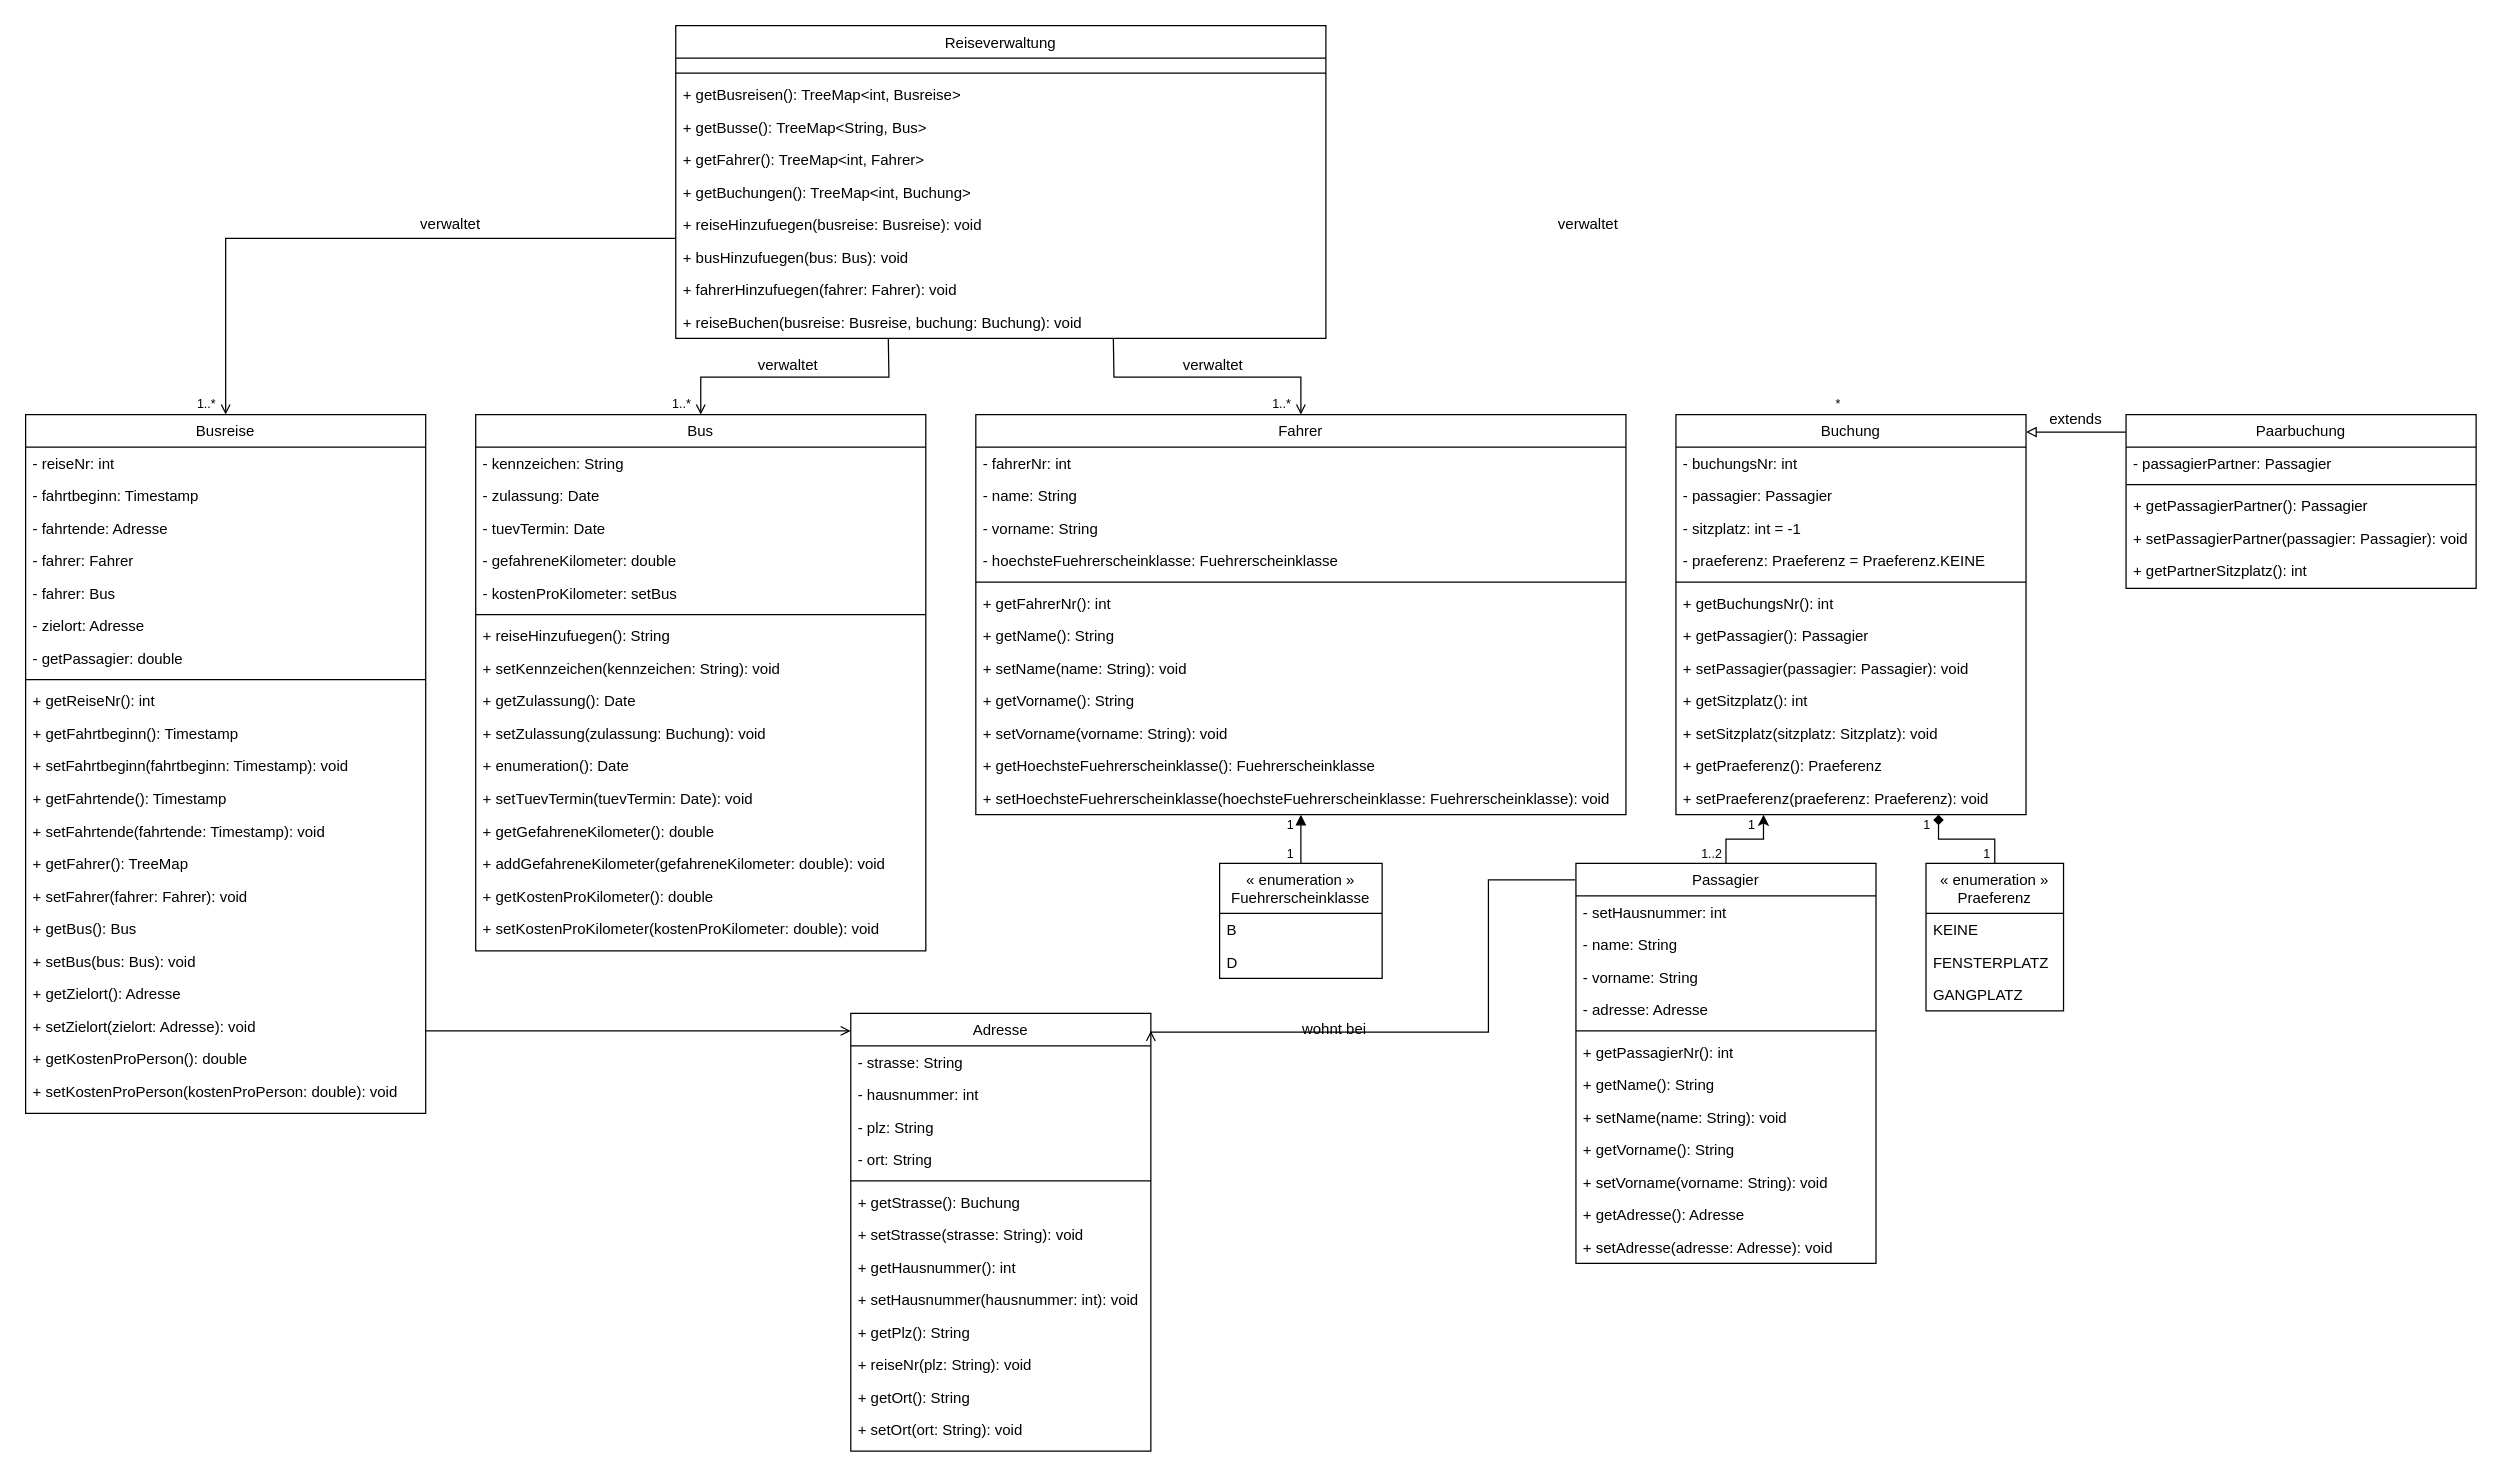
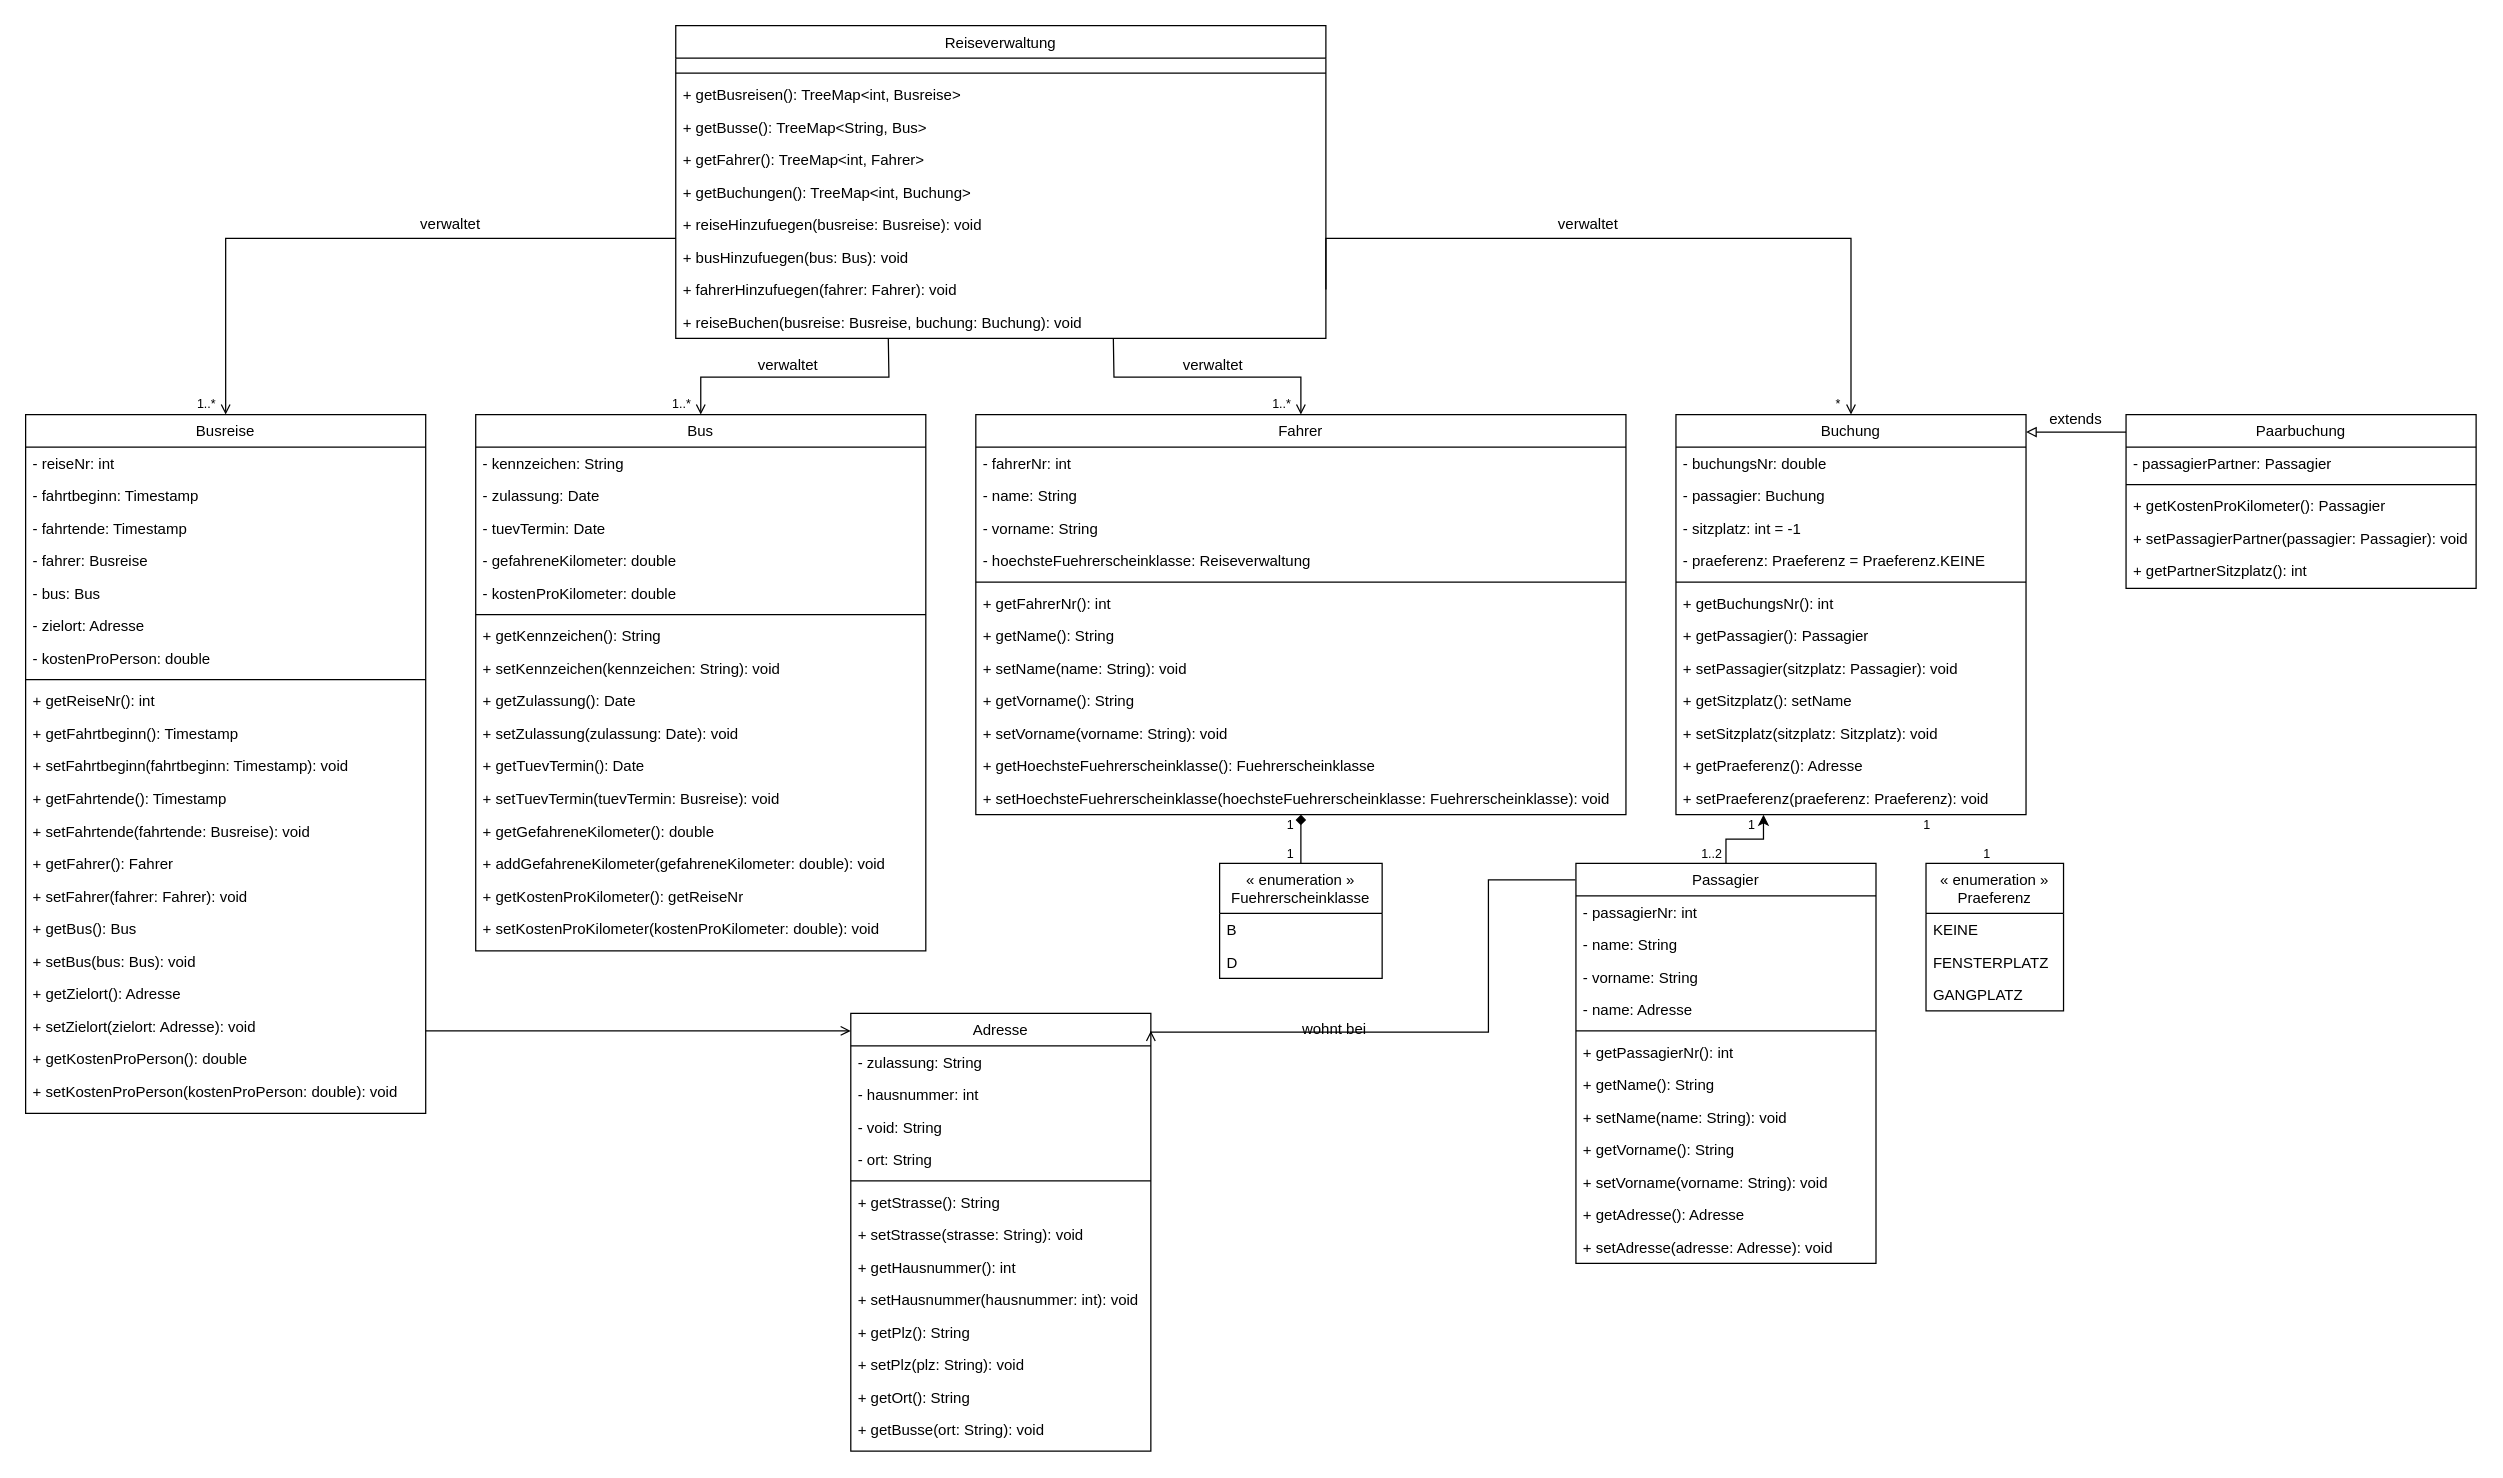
edge "+ fahrerHinzufuegen(fahrer: Fahrer): void" -> "Buchung": added
node "- buchungsNr: int": label "- buchungsNr: int" -> "- buchungsNr: double"
node "- passagier: Passagier": label "- passagier: Passagier" -> "- passagier: Buchung"
node "+ getPassagierPartner(): Passagier": label "+ getPassagierPartner(): Passagier" -> "+ getKostenProKilometer(): Passagier"
node "- fahrtende: Adresse": label "- fahrtende: Adresse" -> "- fahrtende: Timestamp"
node "- fahrer: Fahrer": label "- fahrer: Fahrer" -> "- fahrer: Busreise"
node "- hoechsteFuehrerscheinklasse: Fuehrerscheinklasse": label "- hoechsteFuehrerscheinklasse: Fuehrerscheinklasse" -> "- hoechsteFuehrerscheinklasse: Reiseverwaltung"
node "- fahrer: Bus": label "- fahrer: Bus" -> "- bus: Bus"
node "- kostenProKilometer: setBus": label "- kostenProKilometer: setBus" -> "- kostenProKilometer: double"
node "+ reiseHinzufuegen(): String": label "+ reiseHinzufuegen(): String" -> "+ getKennzeichen(): String"
node "- getPassagier: double": label "- getPassagier: double" -> "- kostenProPerson: double"
node "+ setPassagier(passagier: Passagier): void": label "+ setPassagier(passagier: Passagier): void" -> "+ setPassagier(sitzplatz: Passagier): void"
node "+ getSitzplatz(): int": label "+ getSitzplatz(): int" -> "+ getSitzplatz(): setName"
node "+ setZulassung(zulassung: Buchung): void": label "+ setZulassung(zulassung: Buchung): void" -> "+ setZulassung(zulassung: Date): void"
node "+ enumeration(): Date": label "+ enumeration(): Date" -> "+ getTuevTermin(): Date"
node "+ getPraeferenz(): Praeferenz": label "+ getPraeferenz(): Praeferenz" -> "+ getPraeferenz(): Adresse"
node "+ setTuevTermin(tuevTermin: Date): void": label "+ setTuevTermin(tuevTermin: Date): void" -> "+ setTuevTermin(tuevTermin: Busreise): void"
edge "« enumeration » Fuehrerscheinklasse" -> "Fahrer": arrowhead block -> diamond
node "+ setFahrtende(fahrtende: Timestamp): void": label "+ setFahrtende(fahrtende: Timestamp): void" -> "+ setFahrtende(fahrtende: Busreise): void"
edge "« enumeration » Praeferenz" -> "Buchung": removed
node "+ getFahrer(): TreeMap": label "+ getFahrer(): TreeMap" -> "+ getFahrer(): Fahrer"
node "+ getKostenProKilometer(): double": label "+ getKostenProKilometer(): double" -> "+ getKostenProKilometer(): getReiseNr"
node "- setHausnummer: int": label "- setHausnummer: int" -> "- passagierNr: int"
node "- adresse: Adresse": label "- adresse: Adresse" -> "- name: Adresse"
node "- strasse: String": label "- strasse: String" -> "- zulassung: String"
node "- plz: String": label "- plz: String" -> "- void: String"
node "+ getStrasse(): Buchung": label "+ getStrasse(): Buchung" -> "+ getStrasse(): String"
node "+ reiseNr(plz: String): void": label "+ reiseNr(plz: String): void" -> "+ setPlz(plz: String): void"
node "+ setOrt(ort: String): void": label "+ setOrt(ort: String): void" -> "+ getBusse(ort: String): void"
